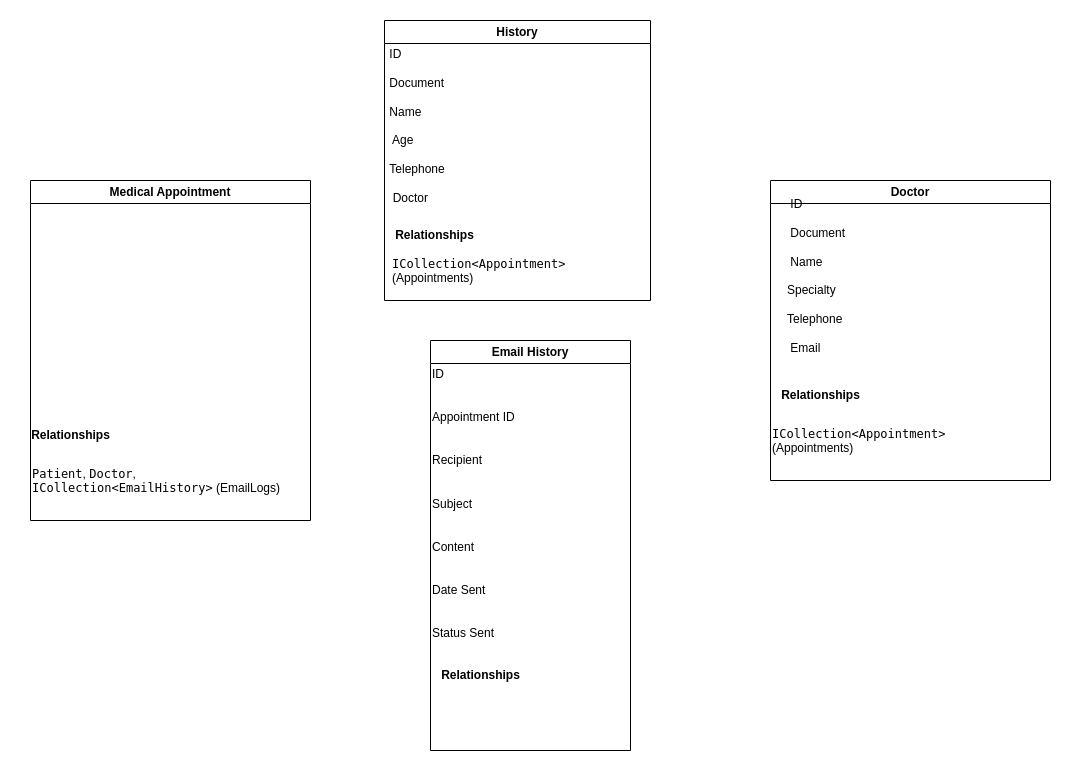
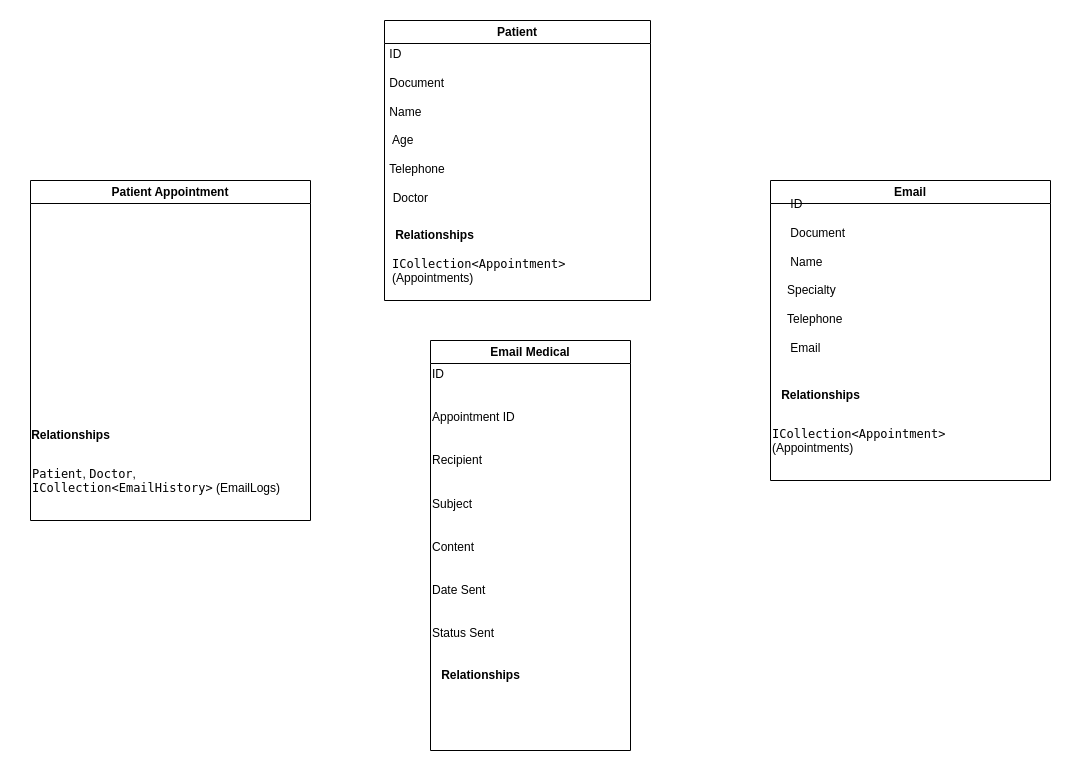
node "History": label "History" -> "Patient"
node "Medical Appointment": label "Medical Appointment" -> "Patient Appointment"
node "Doctor": label "Doctor" -> "Email"
node "Email History": label "Email History" -> "Email Medical"
